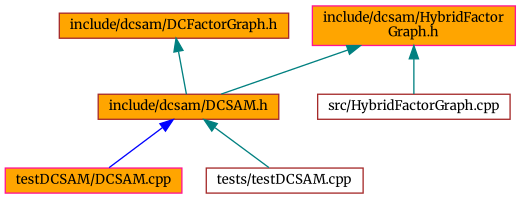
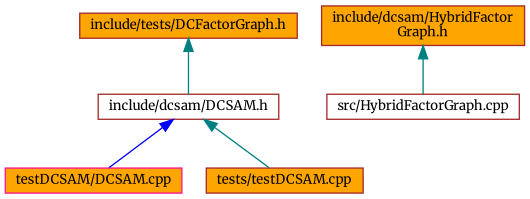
node "include/dcsam/DCFactorGraph.h": label "include/dcsam/DCFactorGraph.h" -> "include/tests/DCFactorGraph.h"
node "include/dcsam/HybridFactor Graph.h": color deeppink -> brown
edge "include/dcsam/DCSAM.h" -> "include/dcsam/HybridFactor Graph.h": removed
node "include/dcsam/DCSAM.h": fillcolor orange -> white
node "tests/testDCSAM.cpp": fillcolor white -> orange
